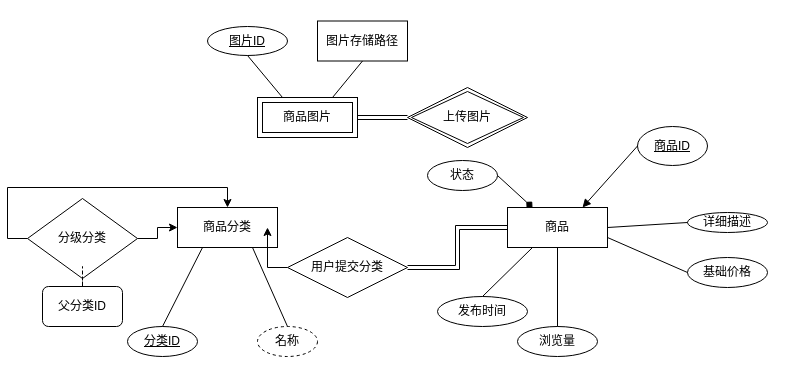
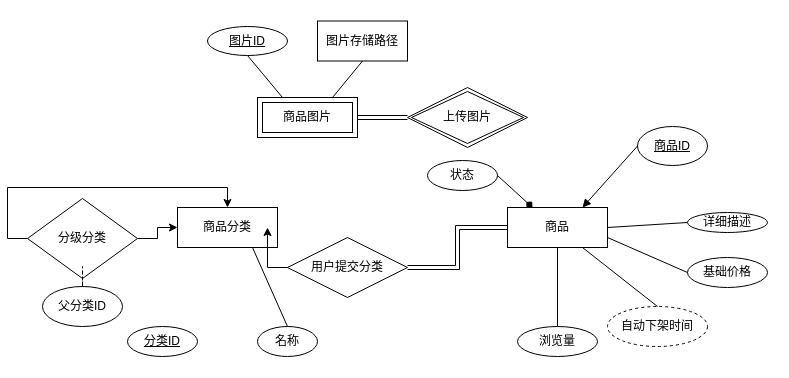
edge "商品" -- "发布时间": removed
edge "商品" -- "自动下架时间": added
edge "商品分类" -- "分类ID": removed
node "父分类ID": shape rounded rectangle -> ellipse
node "发布时间": removed
node "自动下架时间": added
node "名称": style dashed -> solid
